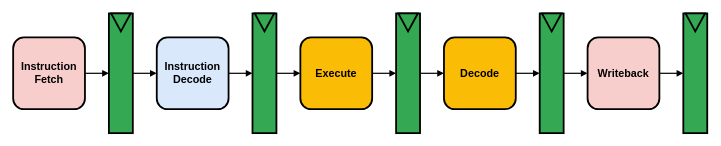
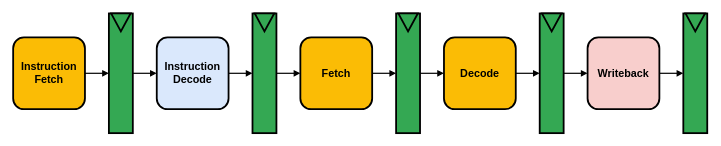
node "Instruction Fetch": fillcolor #f8cecc -> #fbbc05
node "Execute": label "Execute" -> "Fetch"
